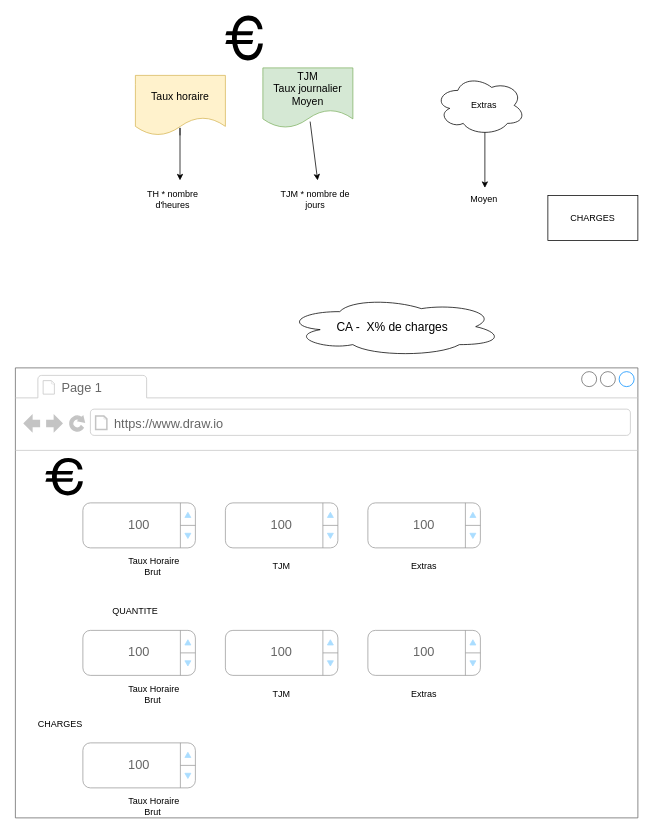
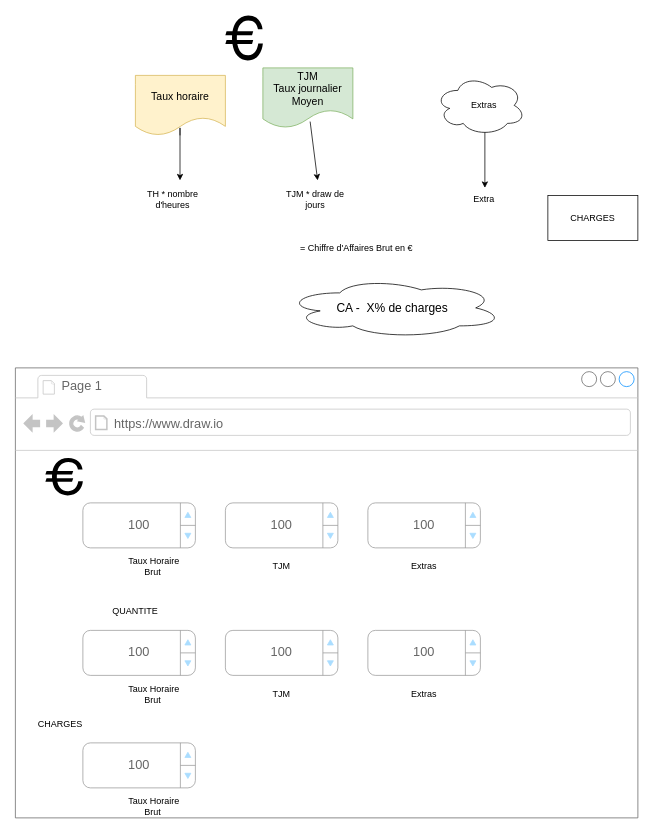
node "TJM * nombre de jours": label "TJM * nombre de jours" -> "TJM * draw de jours"
node "Moyen": label "Moyen" -> "Extra"
node "= Chiffre d'Affaires Brut en €": added
node "CA - X% de charges": moved (394, 327) -> (394, 308)
node "Page 1": size 120x23 -> 83x20
